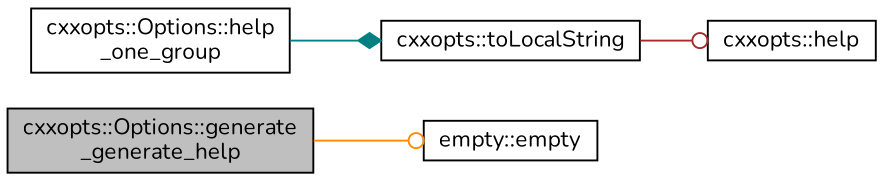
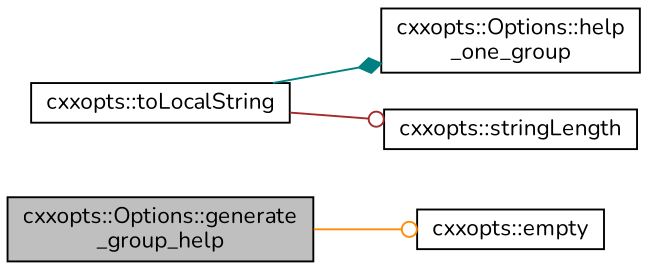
edge "cxxopts::Options::help _one_group" -> "cxxopts::toLocalString": reversed
node "cxxopts::help": label "cxxopts::help" -> "cxxopts::stringLength"
node "cxxopts::Options::generate _generate_help": label "cxxopts::Options::generate _generate_help" -> "cxxopts::Options::generate _group_help"
node "empty::empty": label "empty::empty" -> "cxxopts::empty"
